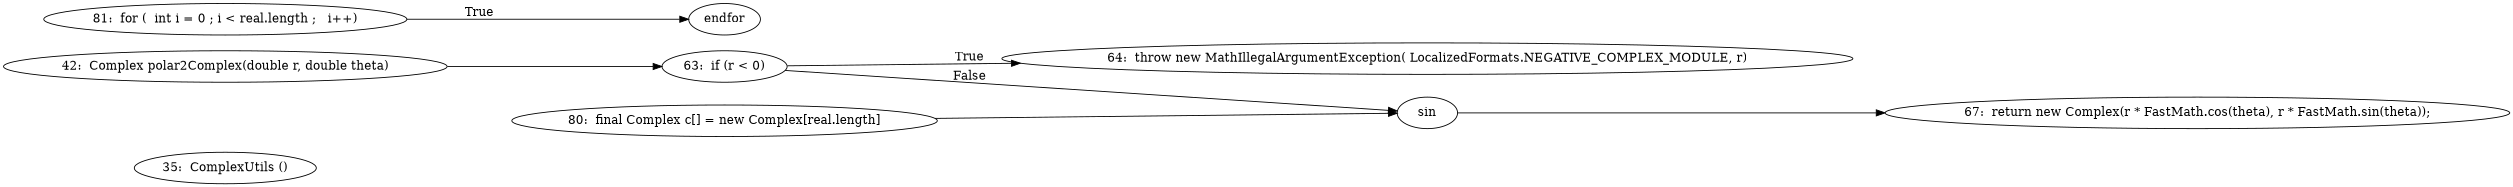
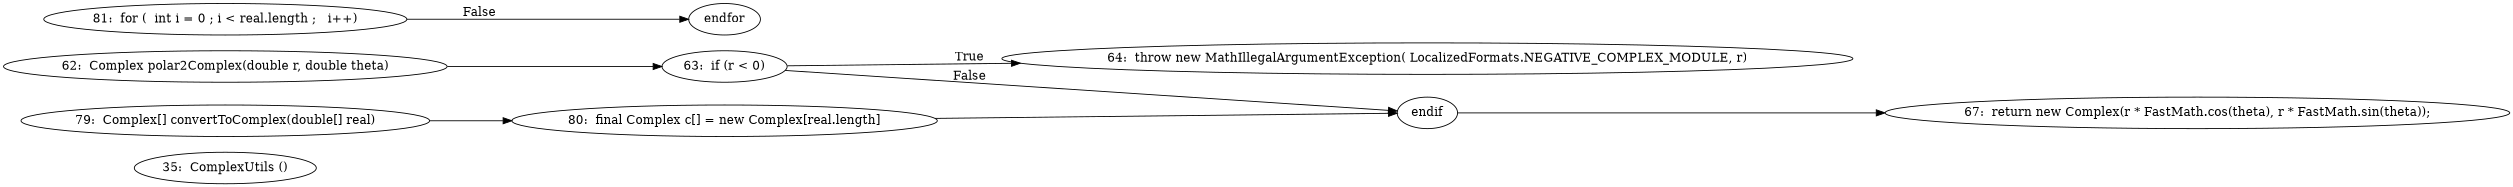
edge "81:  for (  int i = 0 ; i < real.length ;   i++)" -> "endfor": label "True" -> "False"
node "42:  Complex polar2Complex(double r, double theta)": label "42:  Complex polar2Complex(double r, double theta)" -> "62:  Complex polar2Complex(double r, double theta)"
node "sin": label "sin" -> "endif"
node "79:  Complex[] convertToComplex(double[] real)": added
